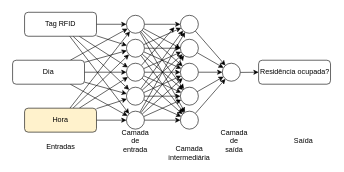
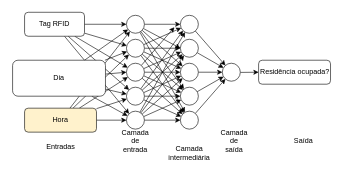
node "Tag RFID": size 72x24 -> 60x24
node "Dia": size 72x24 -> 93x36
